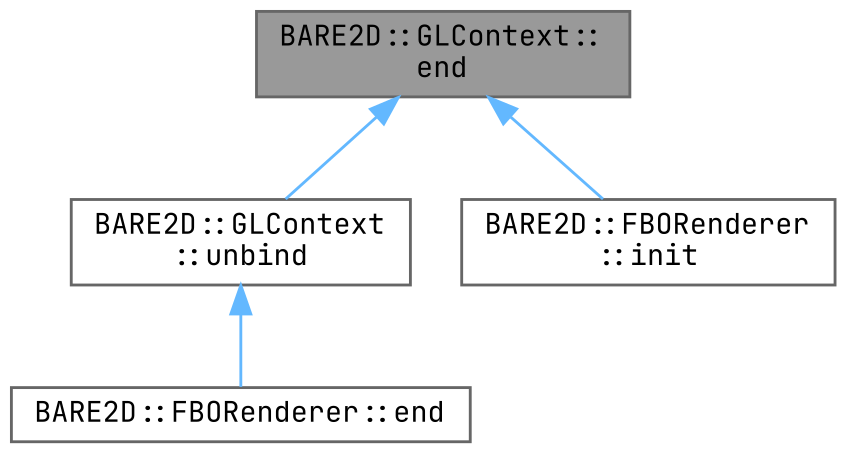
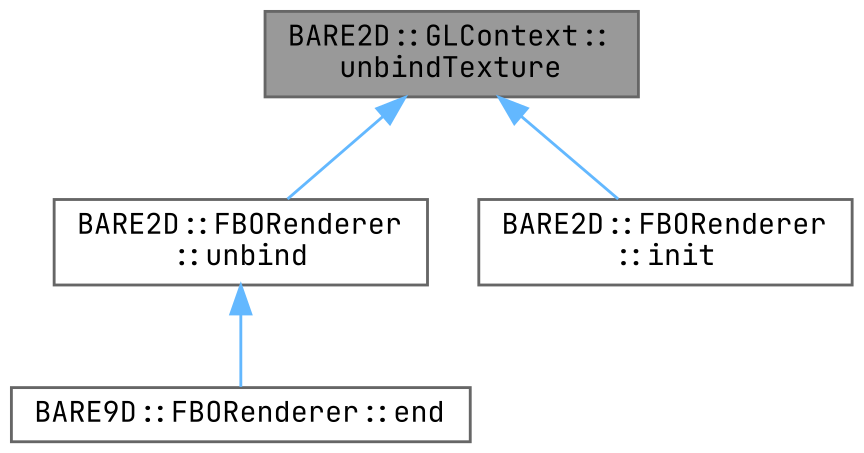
node "BARE2D::GLContext:: end": label "BARE2D::GLContext:: end" -> "BARE2D::GLContext:: unbindTexture"
node "BARE2D::GLContext ::unbind": label "BARE2D::GLContext ::unbind" -> "BARE2D::FBORenderer ::unbind"
node "BARE2D::FBORenderer::end": label "BARE2D::FBORenderer::end" -> "BARE9D::FBORenderer::end"
